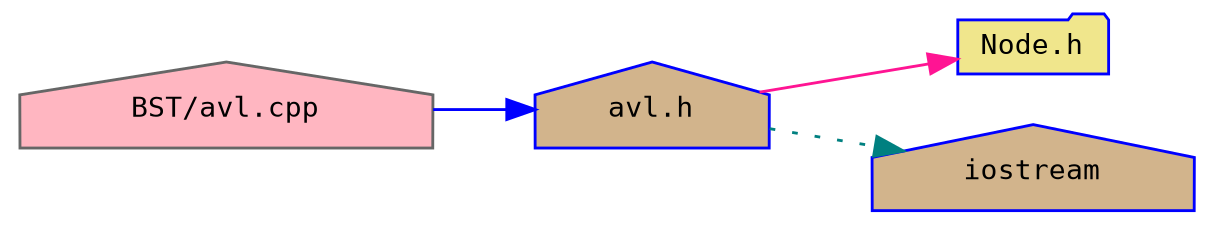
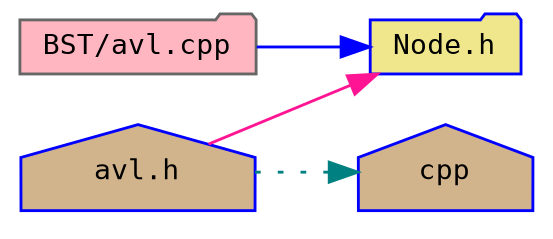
node "BST/avl.cpp": shape house -> folder
edge "BST/avl.cpp" -> "avl.h": now "BST/avl.cpp" -> "Node.h"
node "iostream": label "iostream" -> "cpp"
